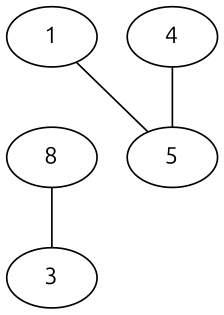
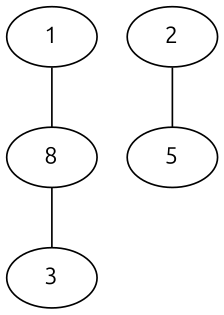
node "4": label "4" -> "2"
edge "1" -- "5": now "1" -- "8"
